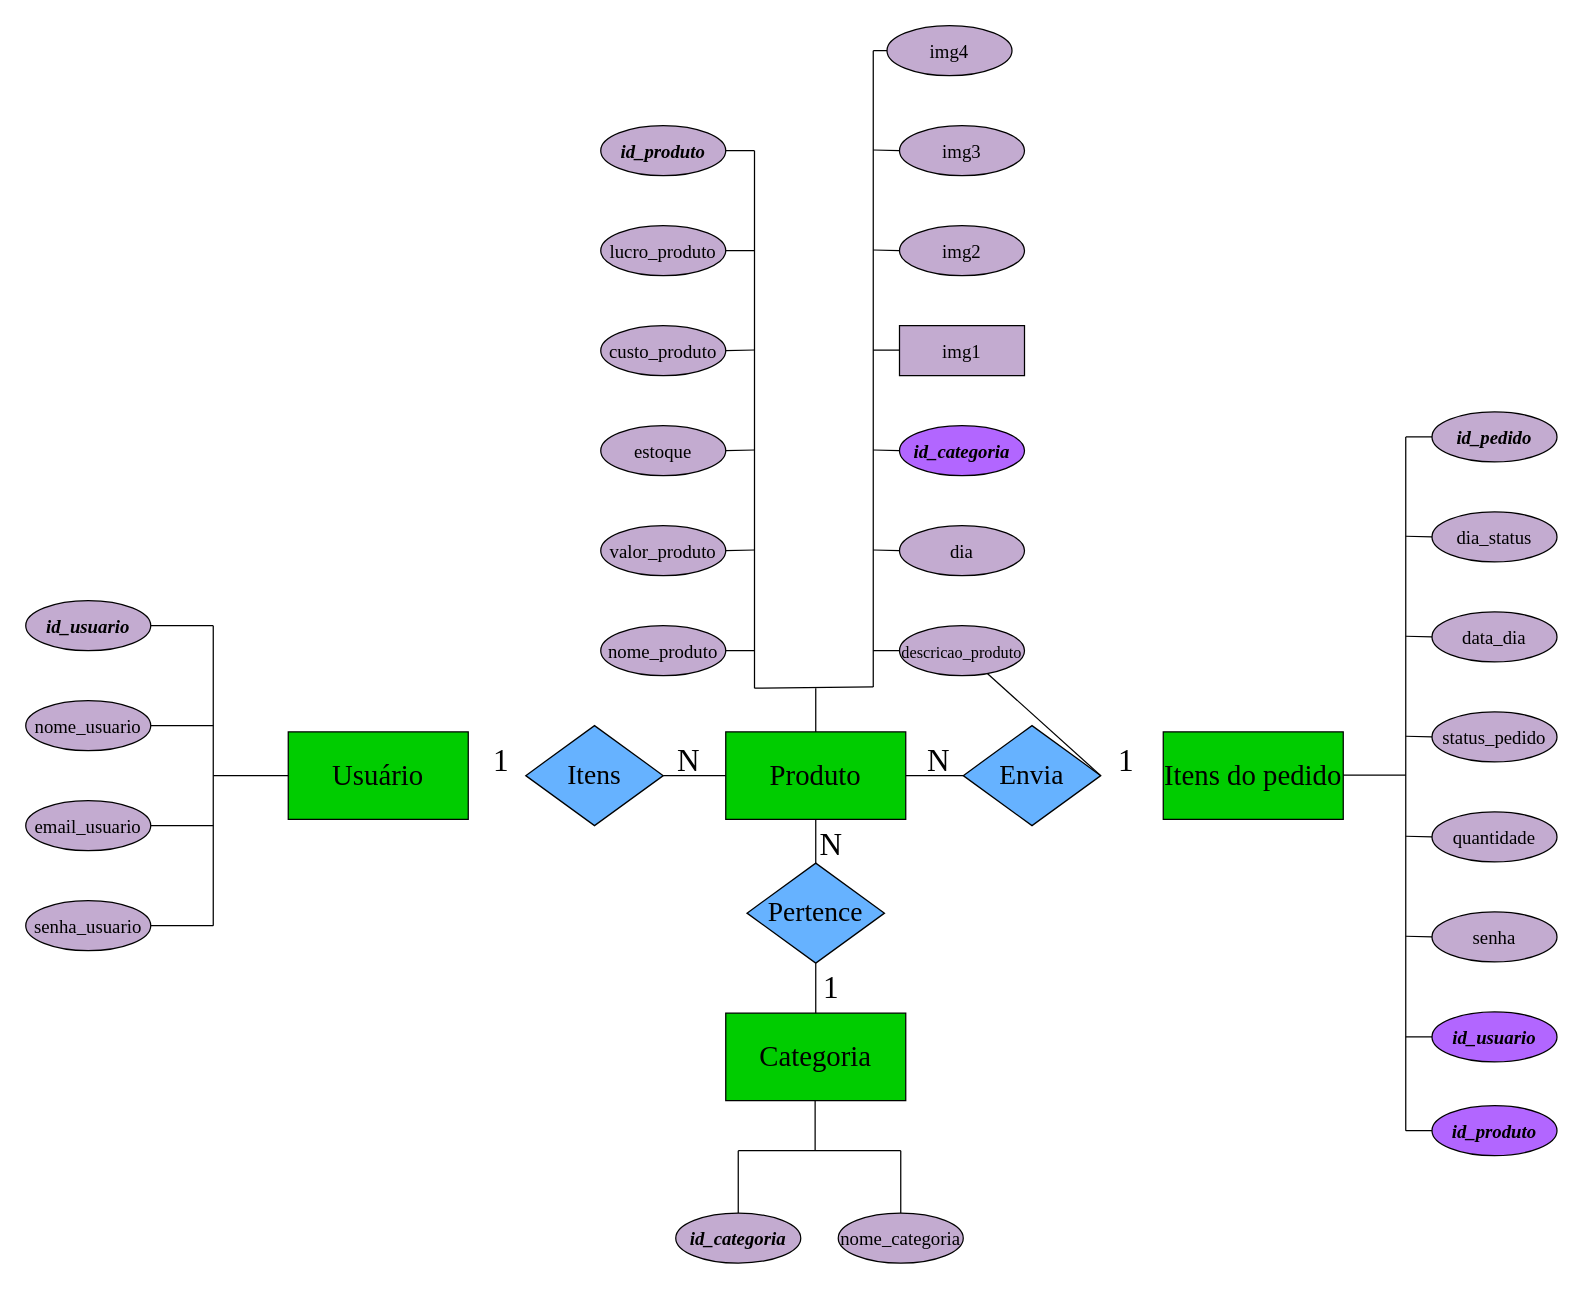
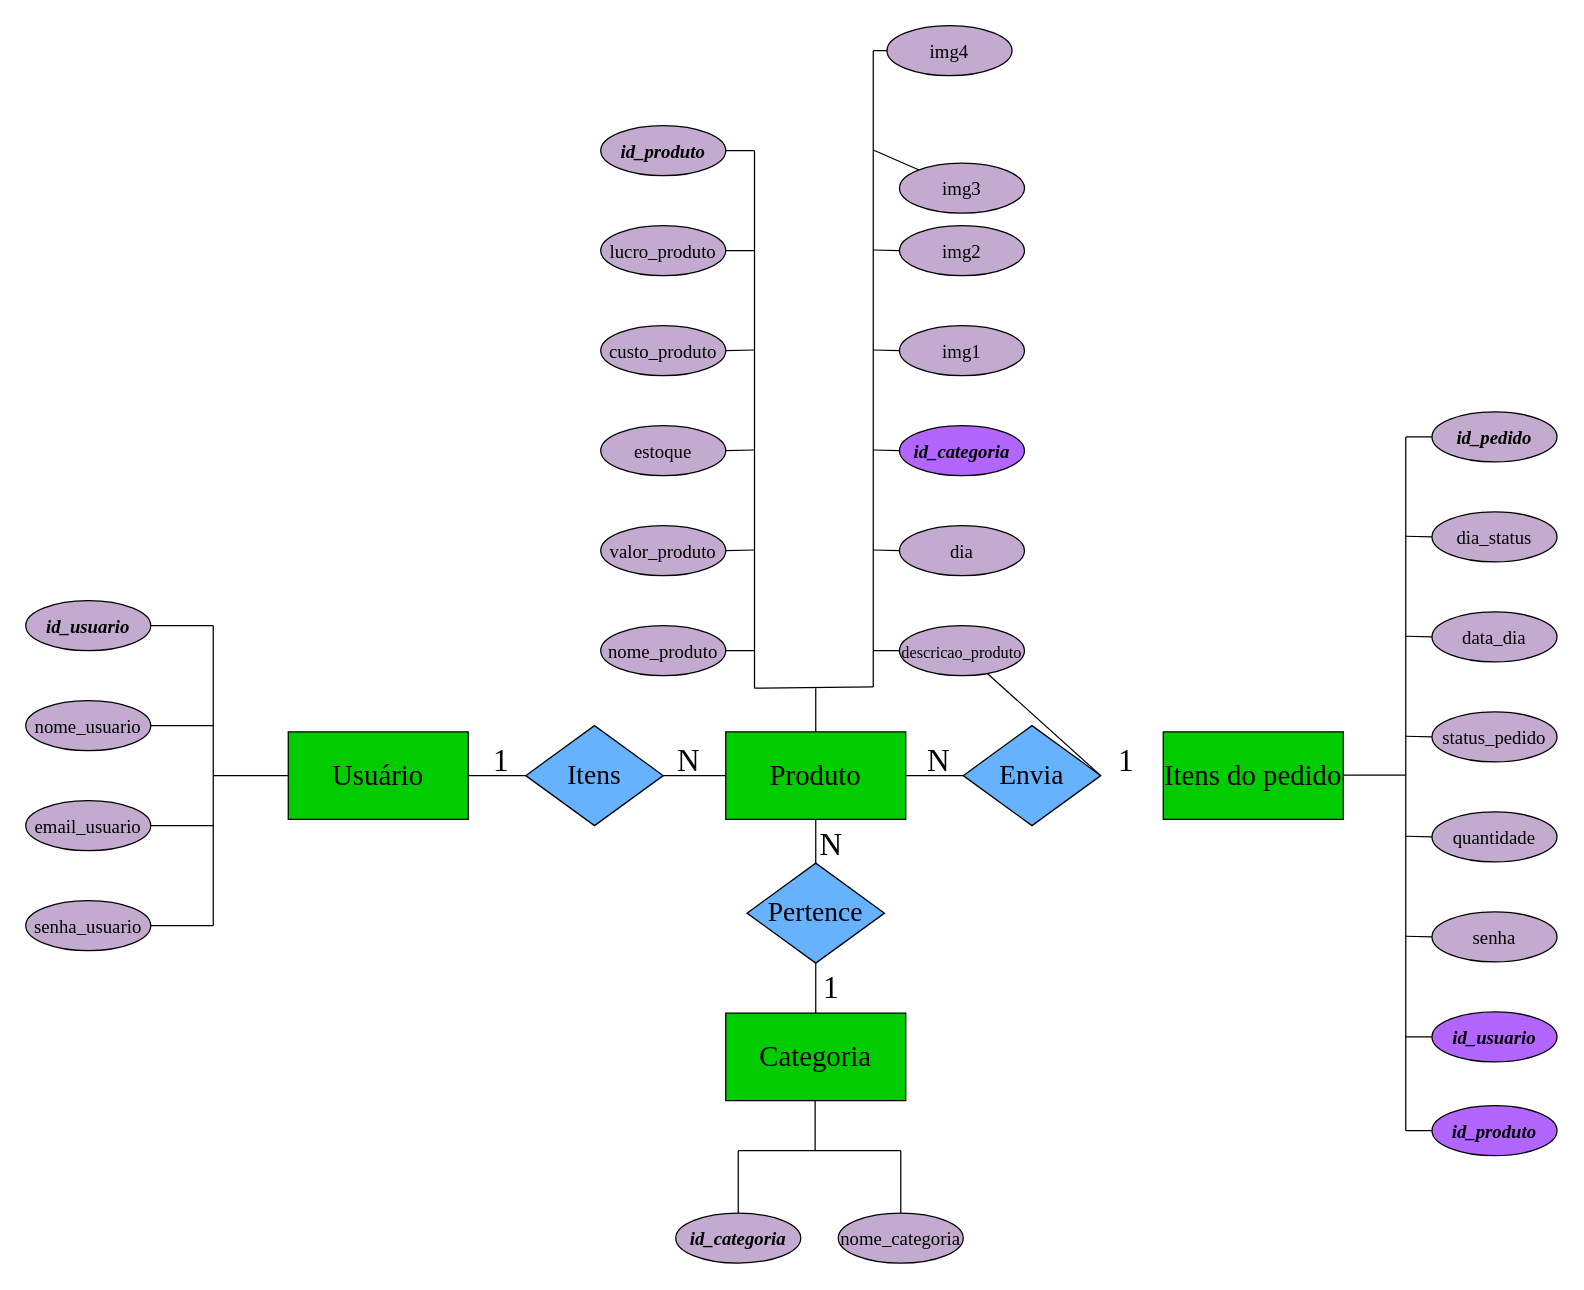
node "img3": moved (962, 151) -> (962, 188)
node "img1": shape rectangle -> ellipse
edge "Usuário" -- "Itens": added
